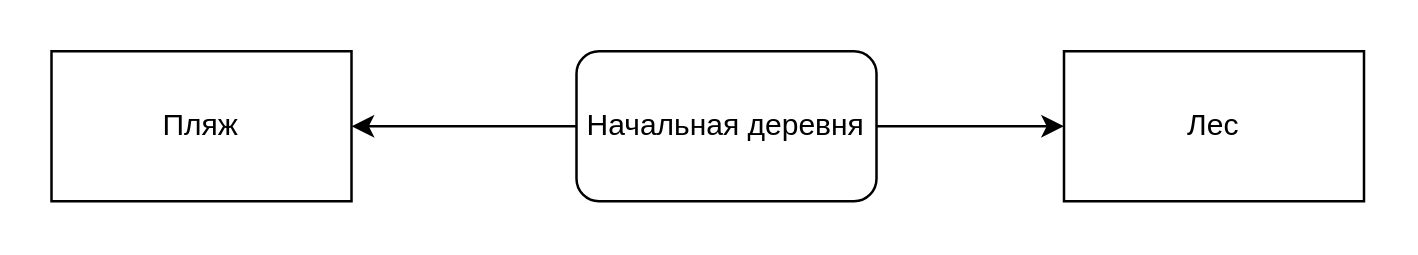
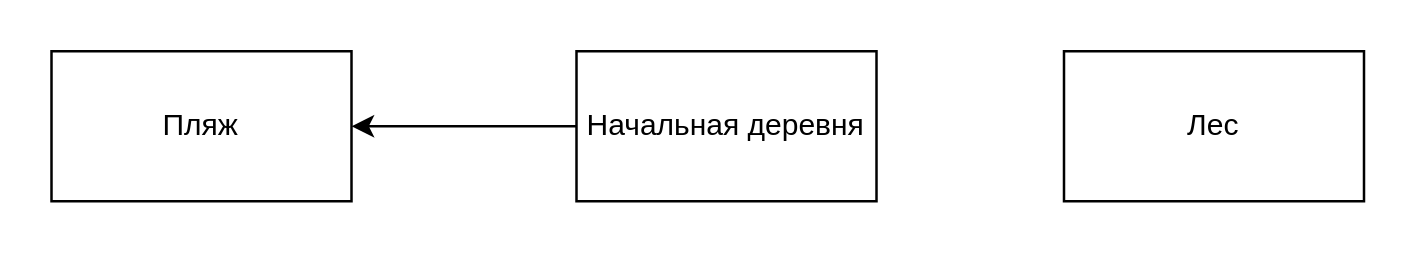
node "Начальная деревня": shape rounded rectangle -> rectangle
edge "Начальная деревня" -> "Лес": removed
